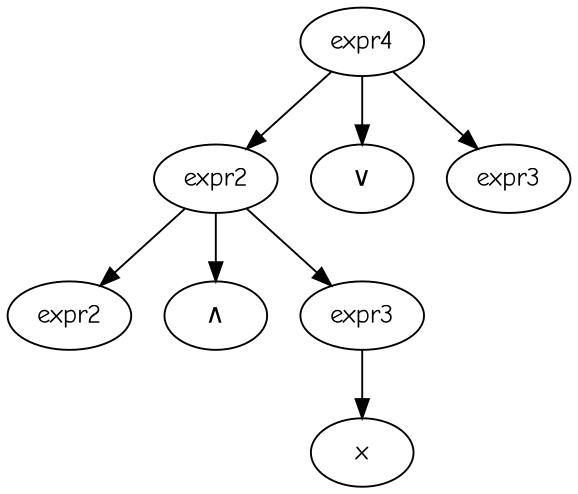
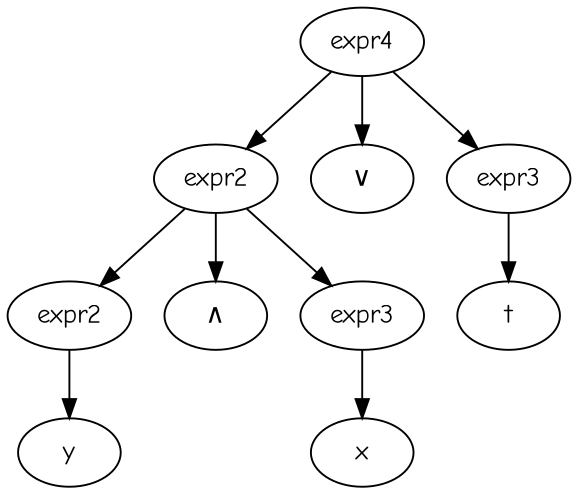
node "t": added
node "y": added
